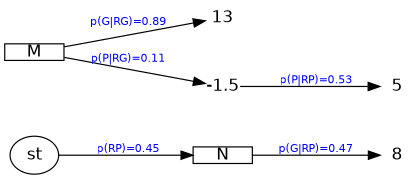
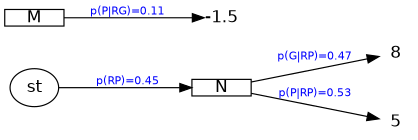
node "13": removed
edge "-1.5" -> "5": now "N" -> "5"
